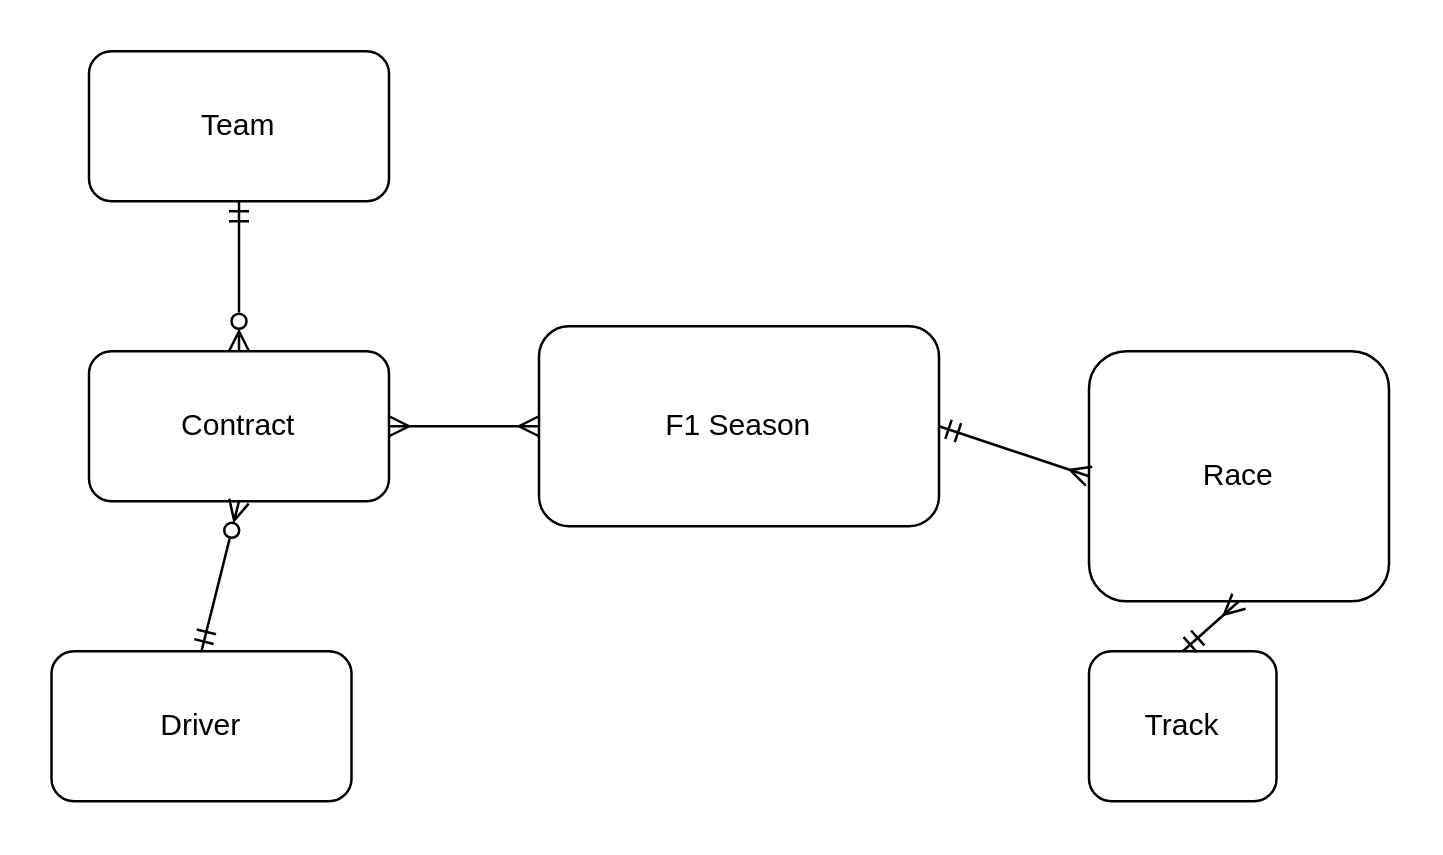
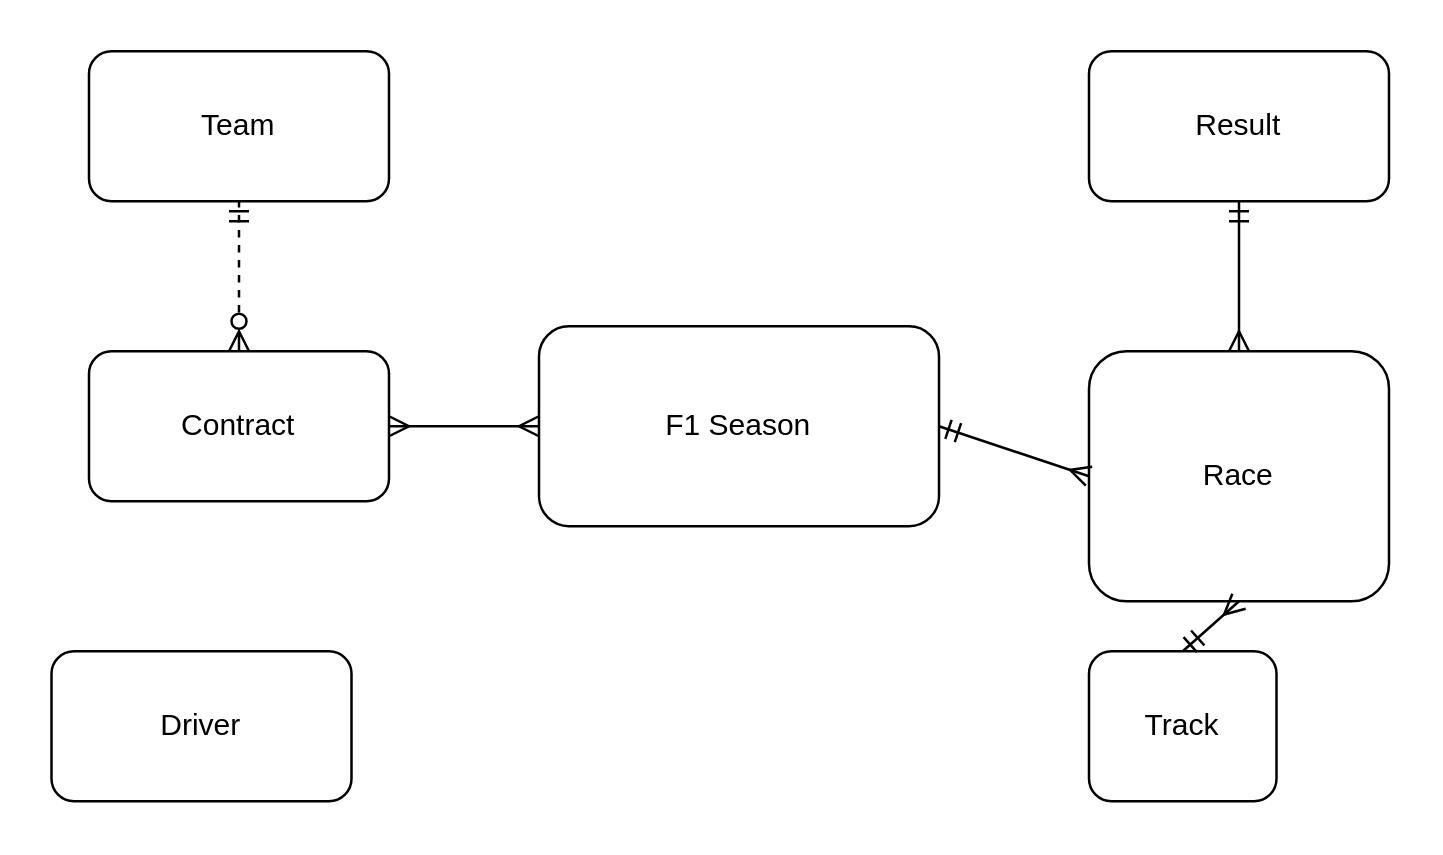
node "Result": added
edge "Team" -- "Contract": style solid -> dashed
edge "Result" -- "Race": added
edge "Contract" -- "Driver": removed
